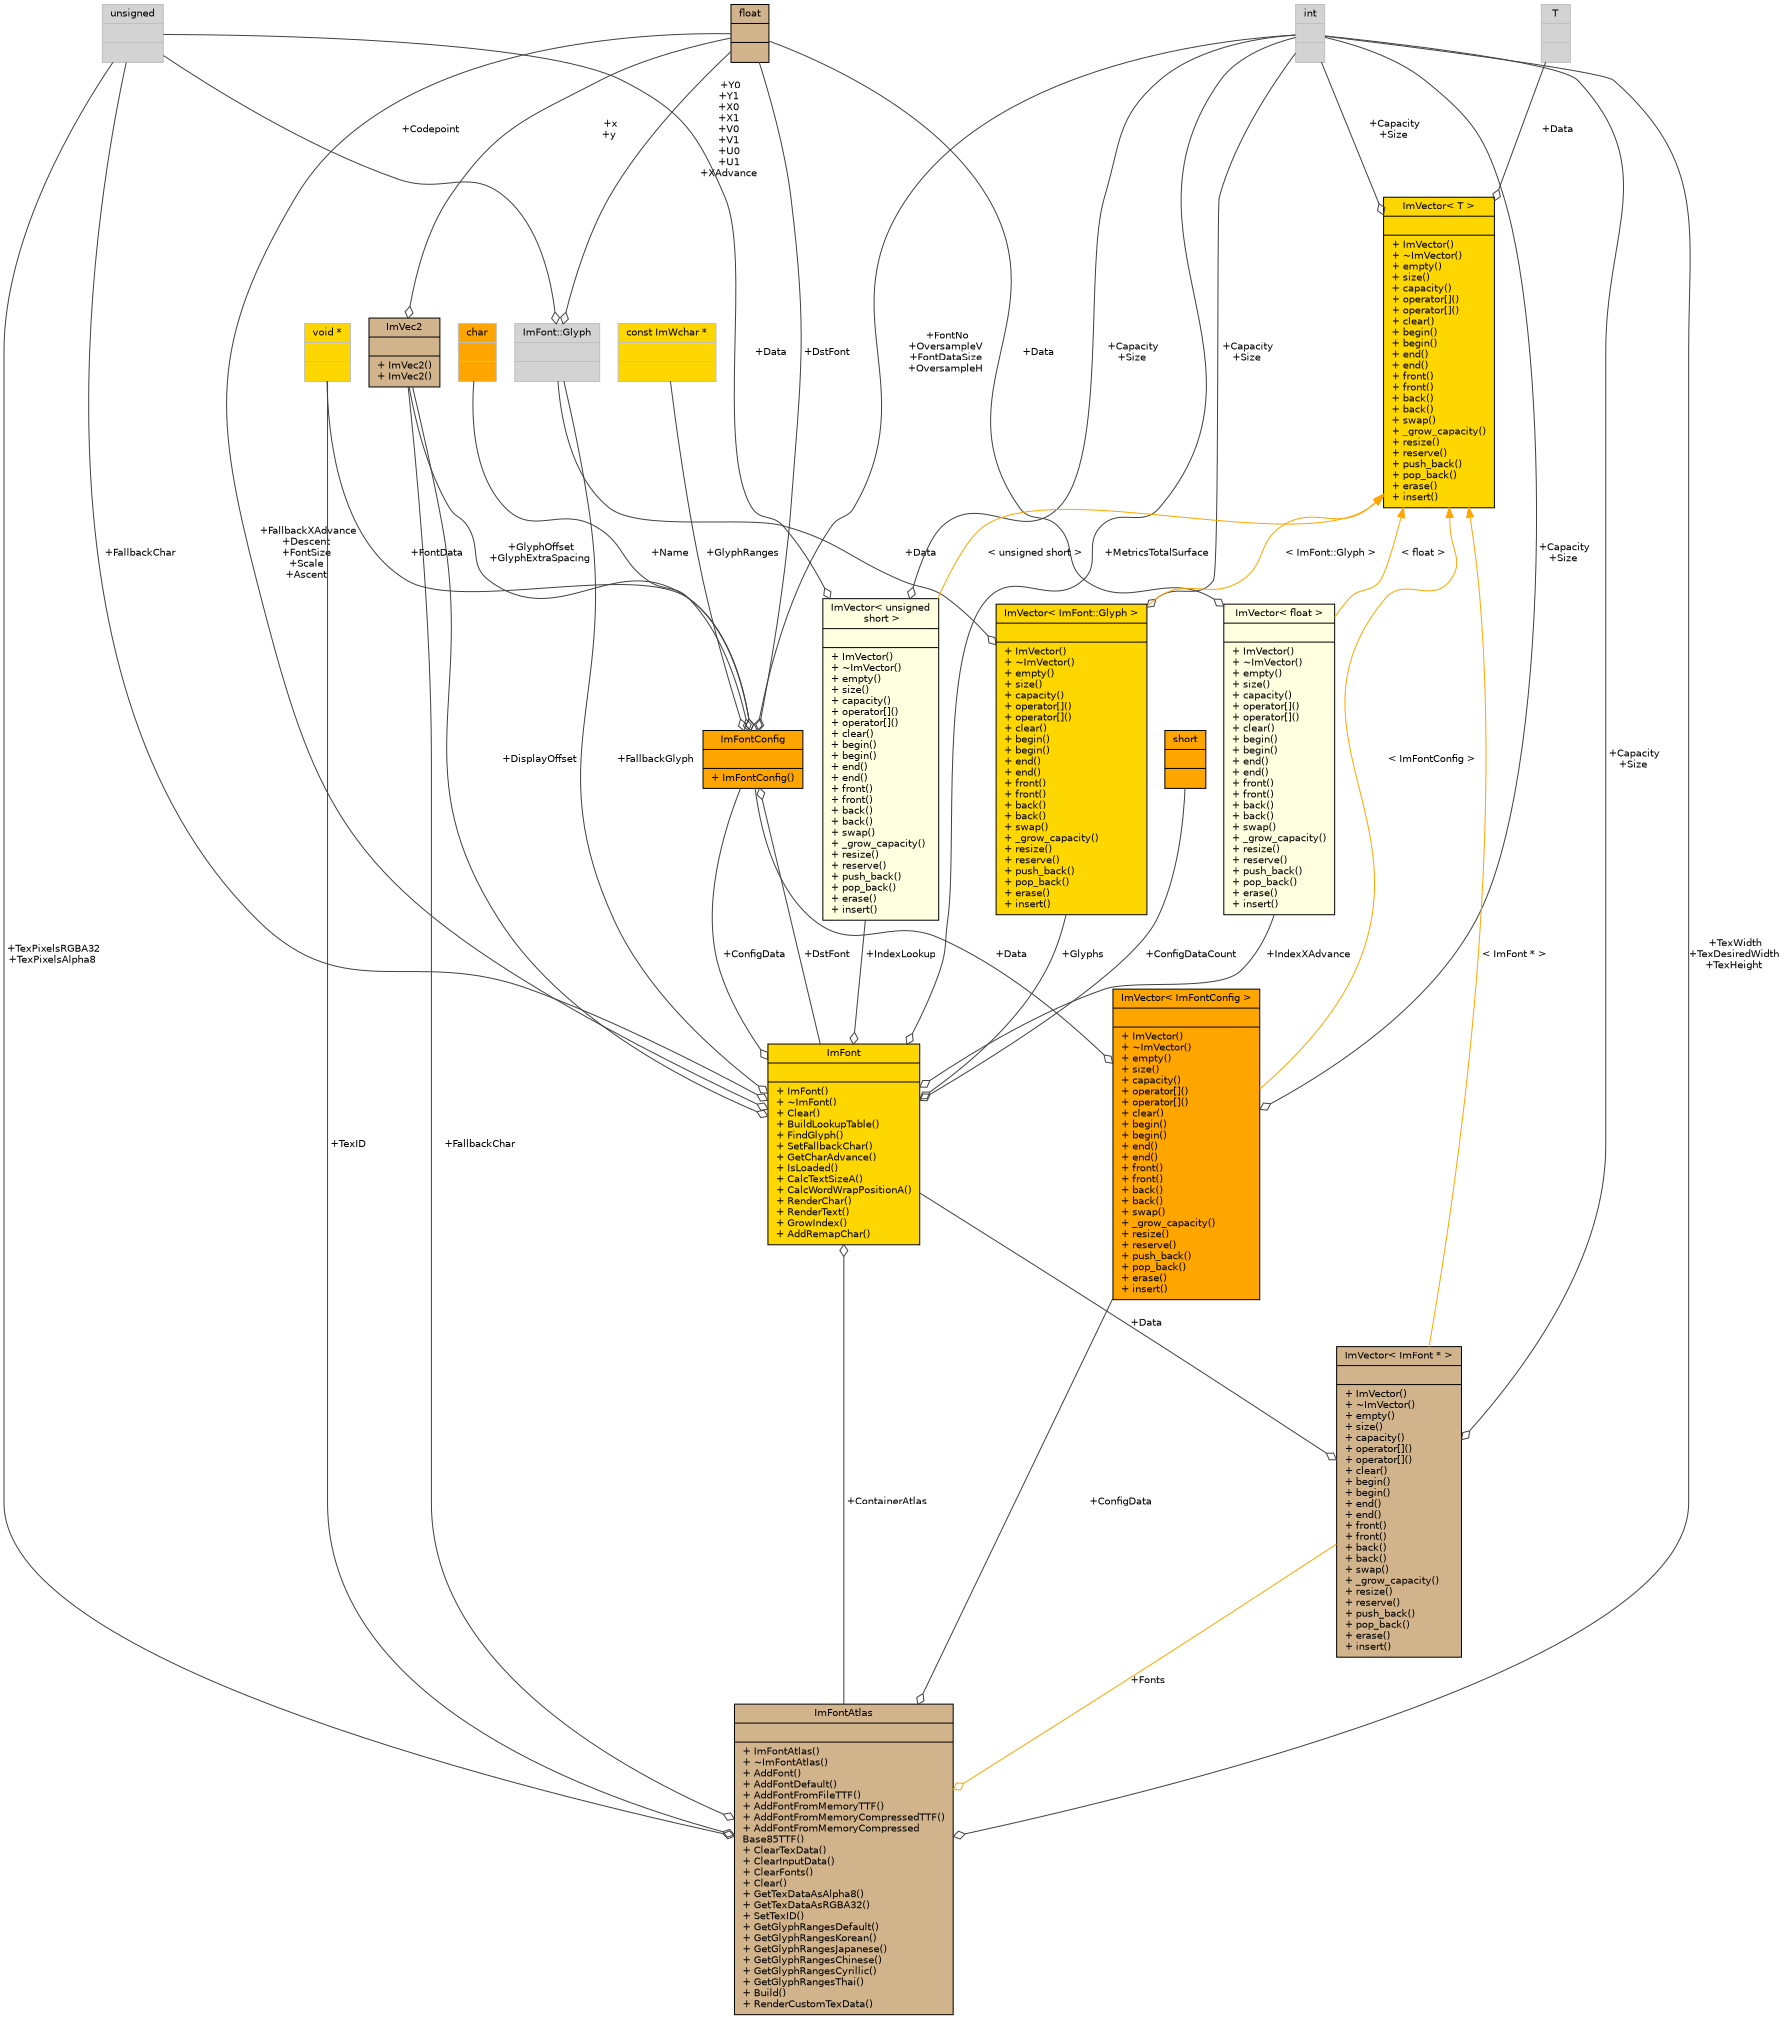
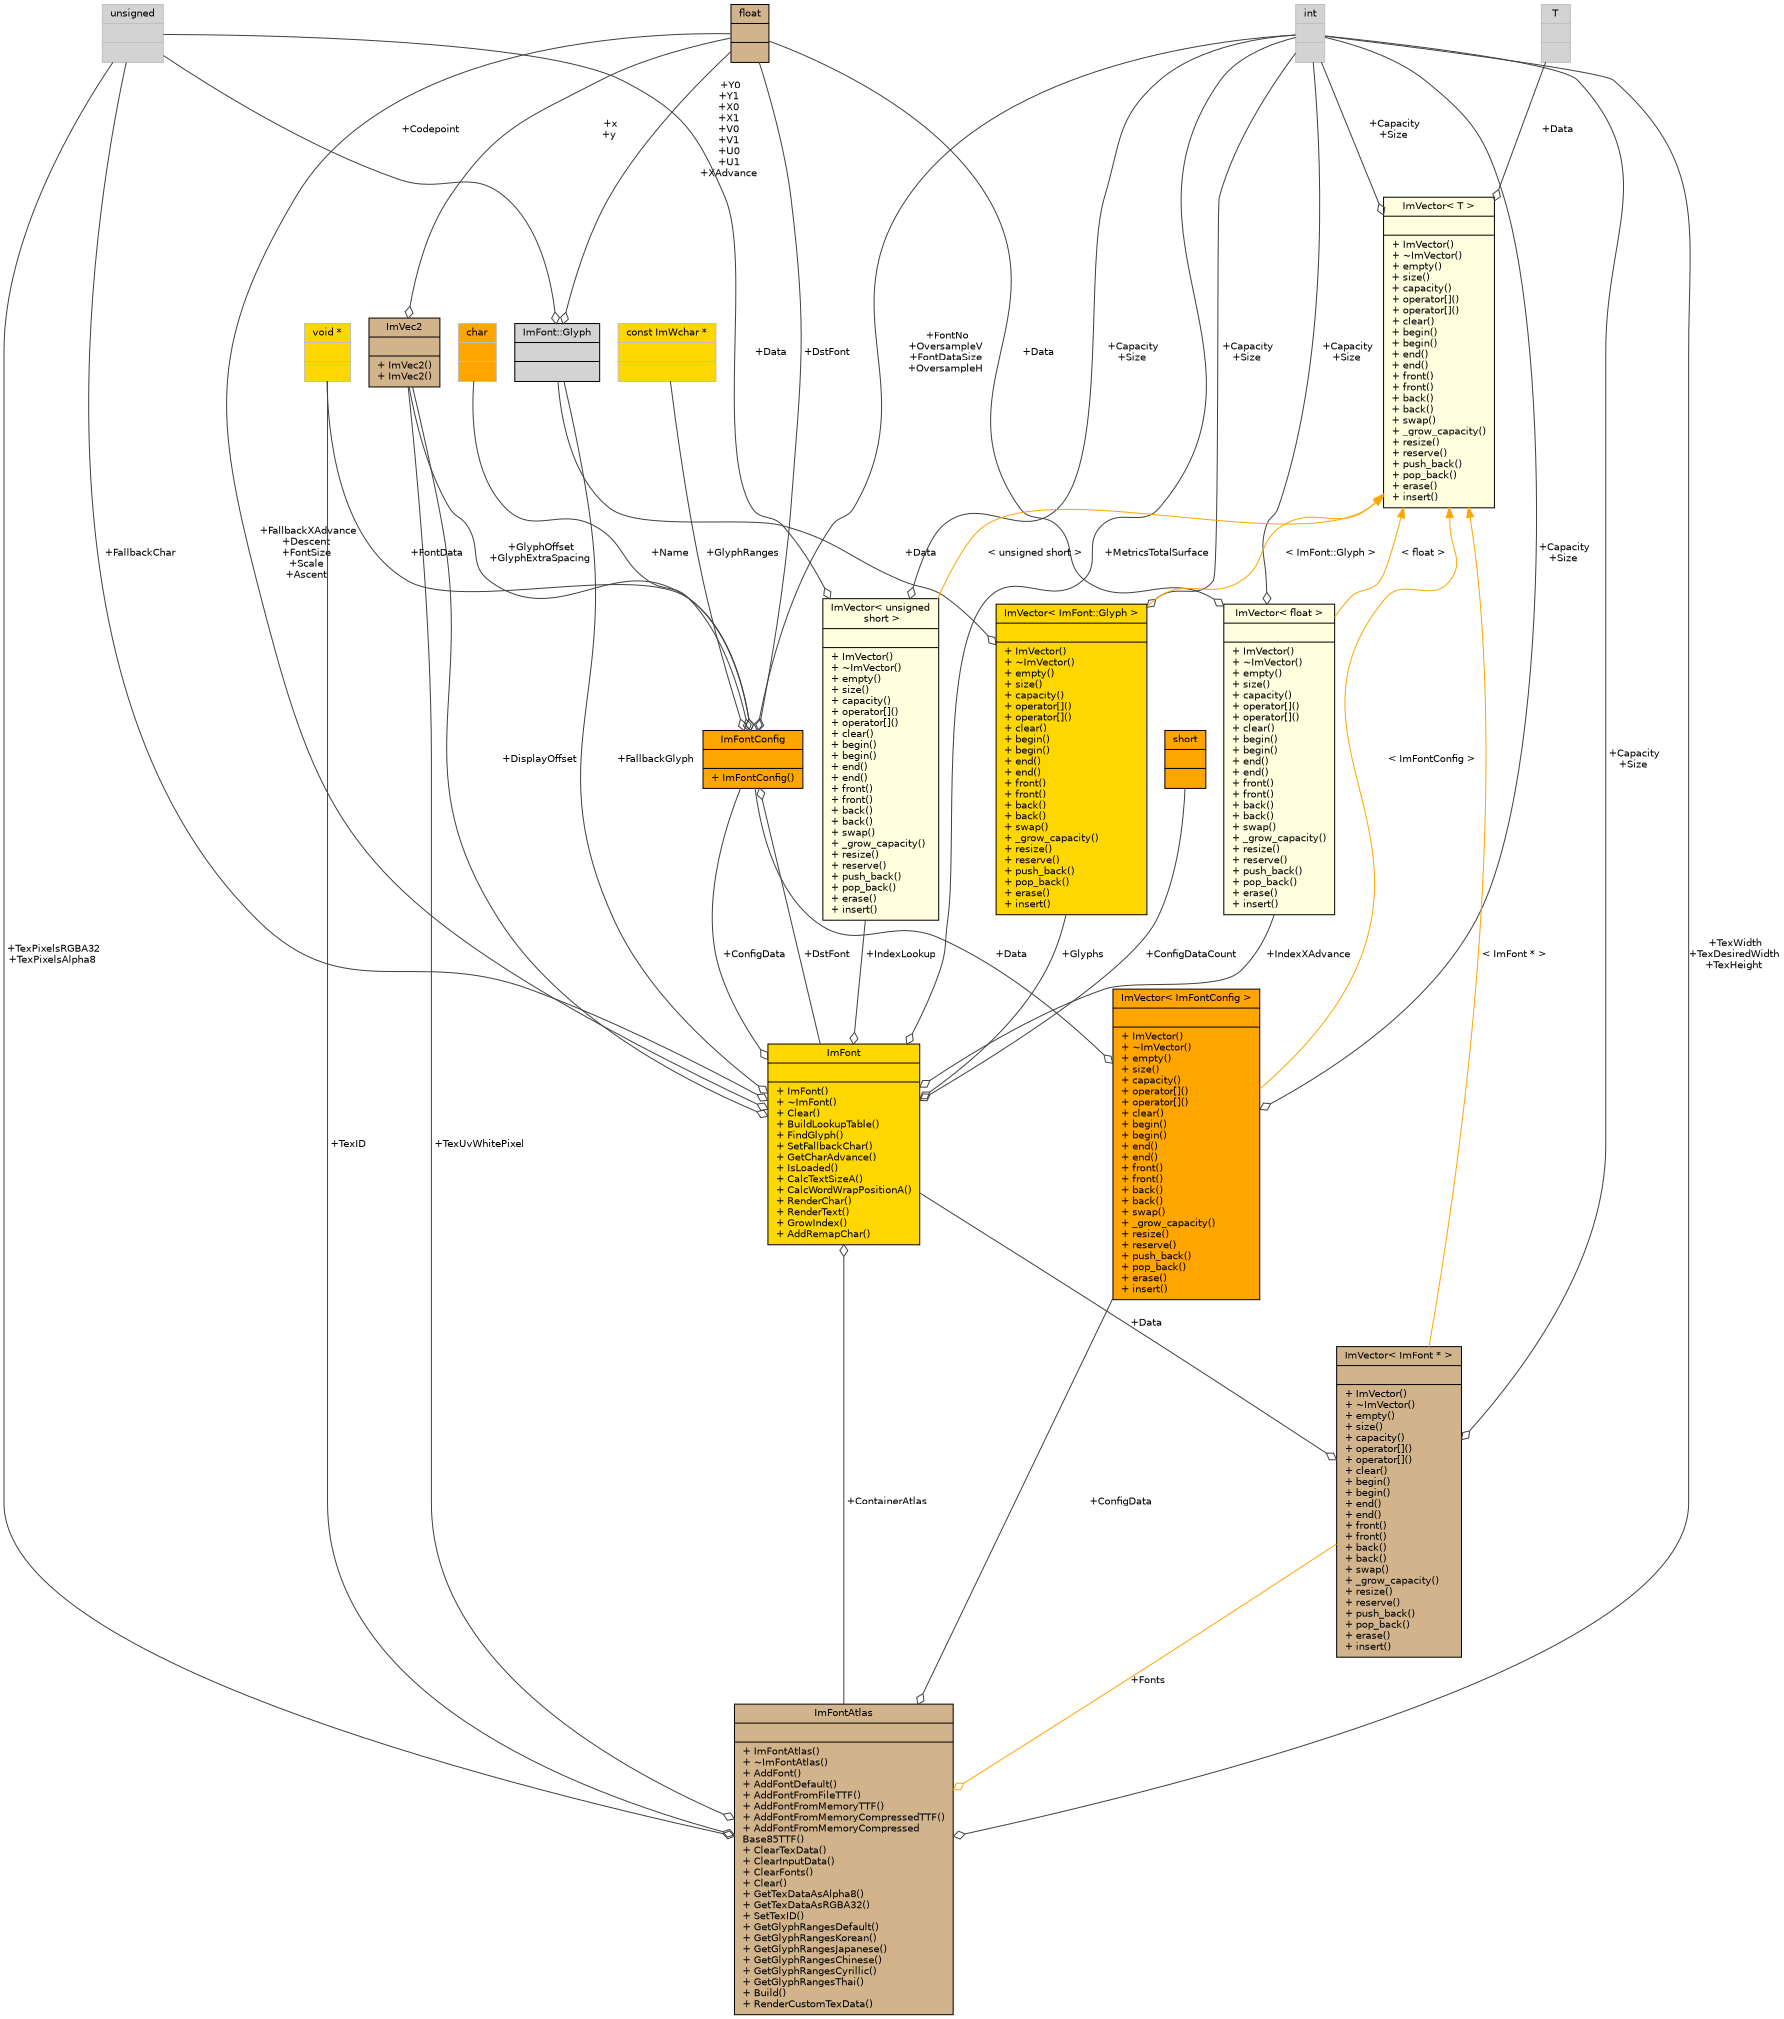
edge "int" -> "ImVector< float >": added, label "+Capacity +Size"
node "ImFont::Glyph": color grey75 -> black
node "ImVector< T >": fillcolor gold -> lightyellow
edge "ImVec2" -> "ImFontAtlas": label " +FallbackChar" -> " +TexUvWhitePixel"
